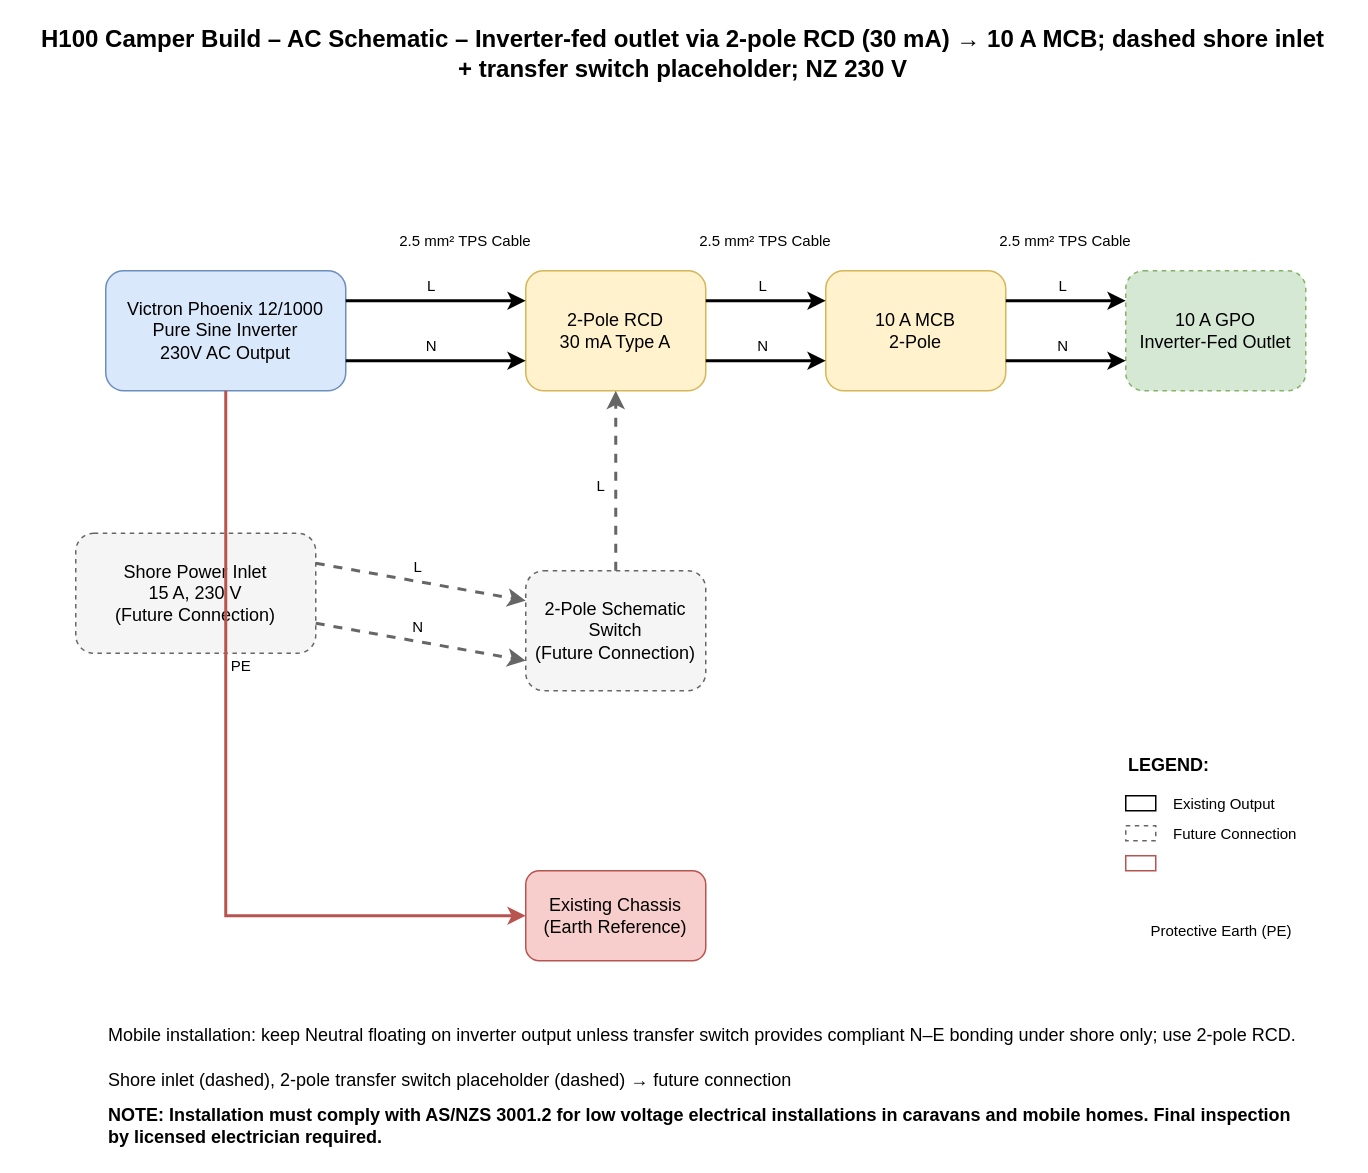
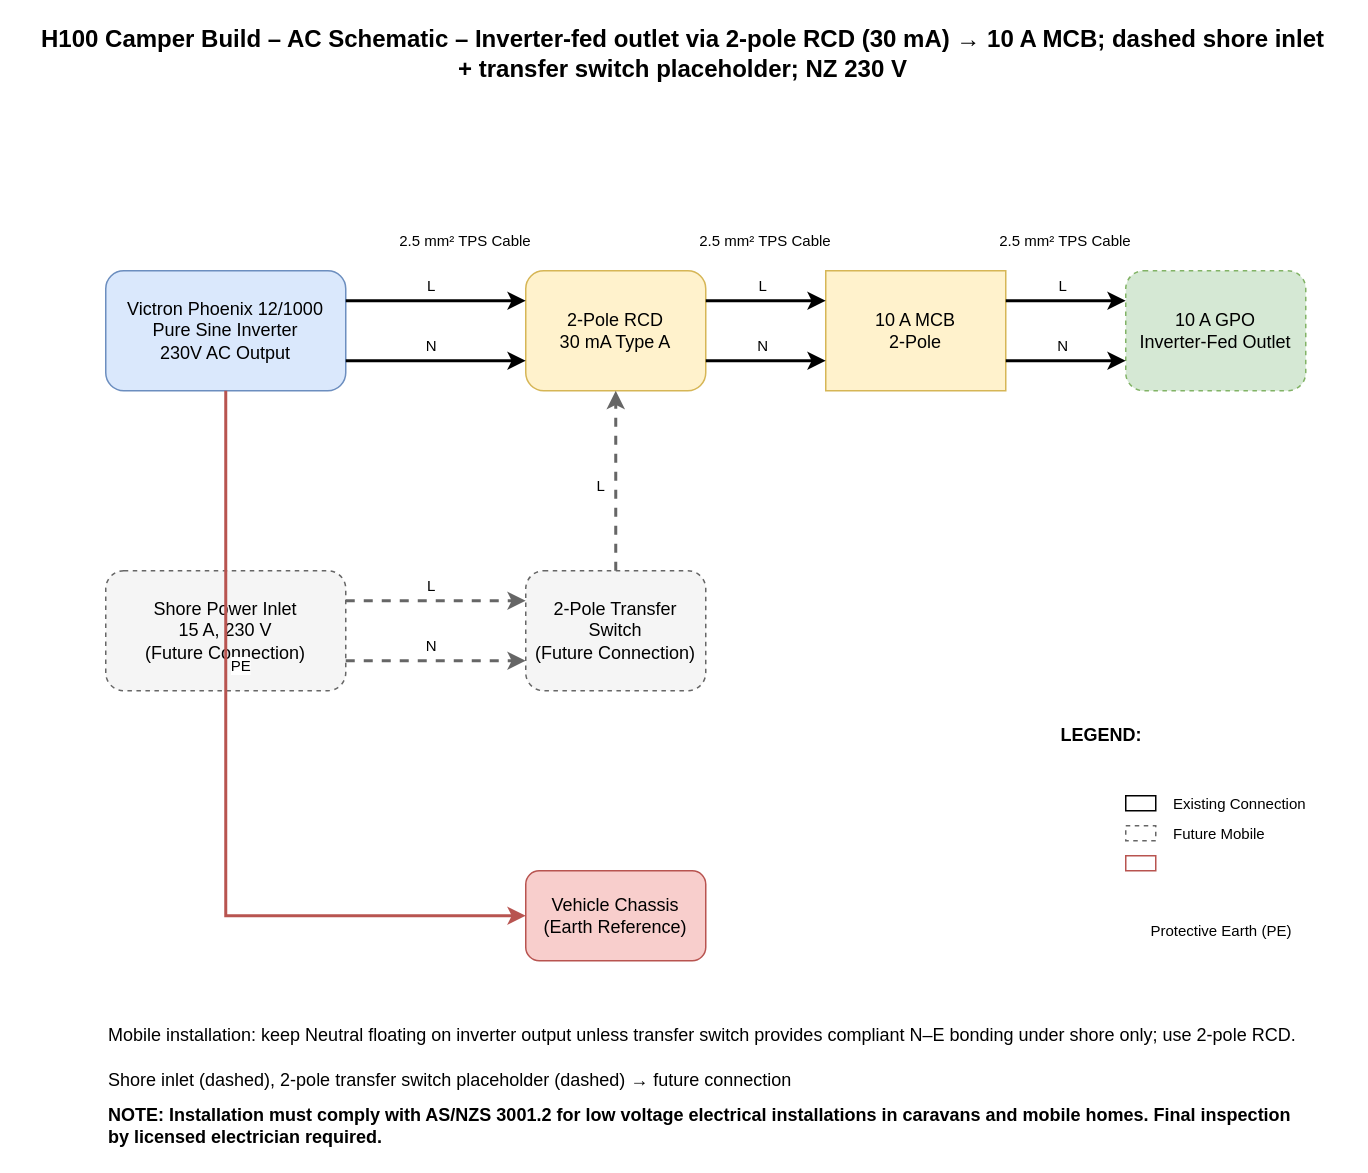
node "10 A MCB 2-Pole": shape rounded rectangle -> rectangle
node "Shore Power Inlet 15 A, 230 V (Future Connection)": moved (196, 593) -> (226, 631)
node "2-Pole Schematic Switch (Future Connection)": label "2-Pole Schematic Switch (Future Connection)" -> "2-Pole Transfer Switch (Future Connection)"
node "LEGEND:": moved (1201, 766) -> (1133, 736)
node "Existing Output": label "Existing Output" -> "Existing Connection"
node "Future Connection": label "Future Connection" -> "Future Mobile"
node "Existing Chassis (Earth Reference)": label "Existing Chassis (Earth Reference)" -> "Vehicle Chassis (Earth Reference)"
